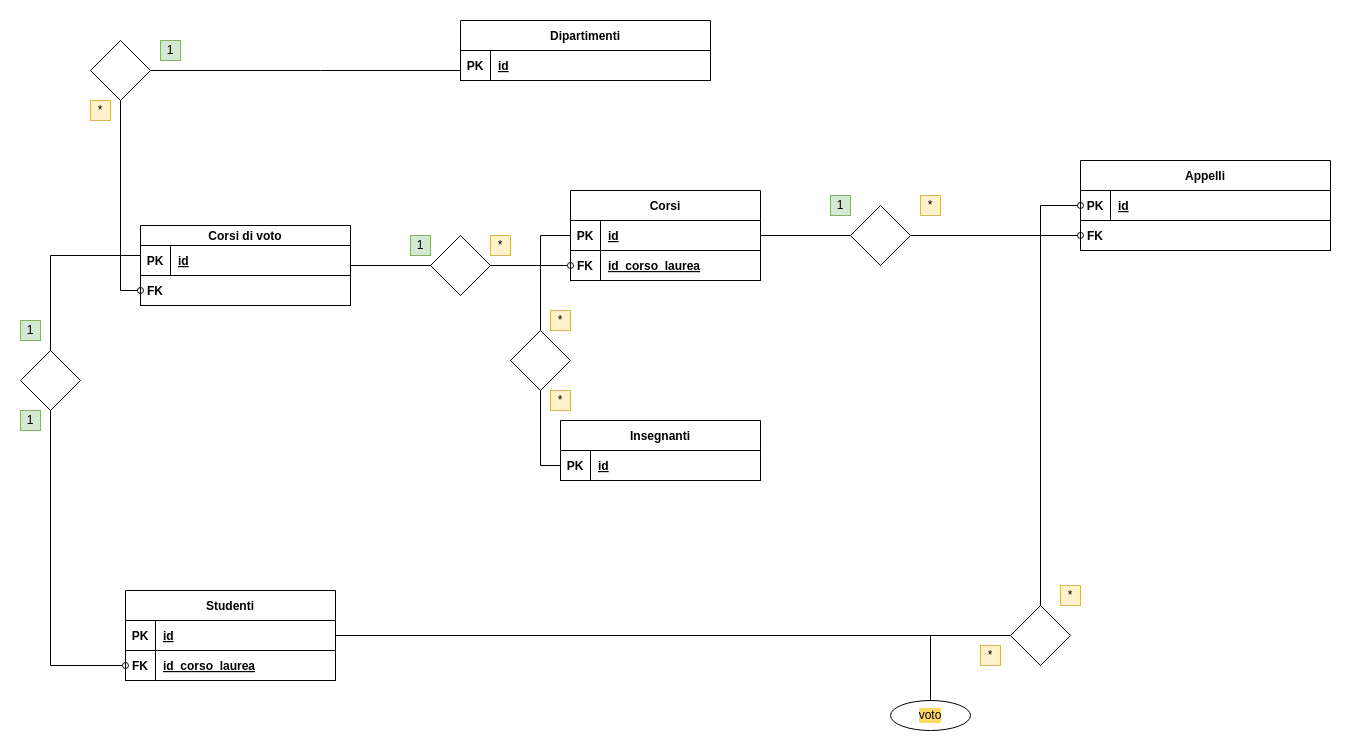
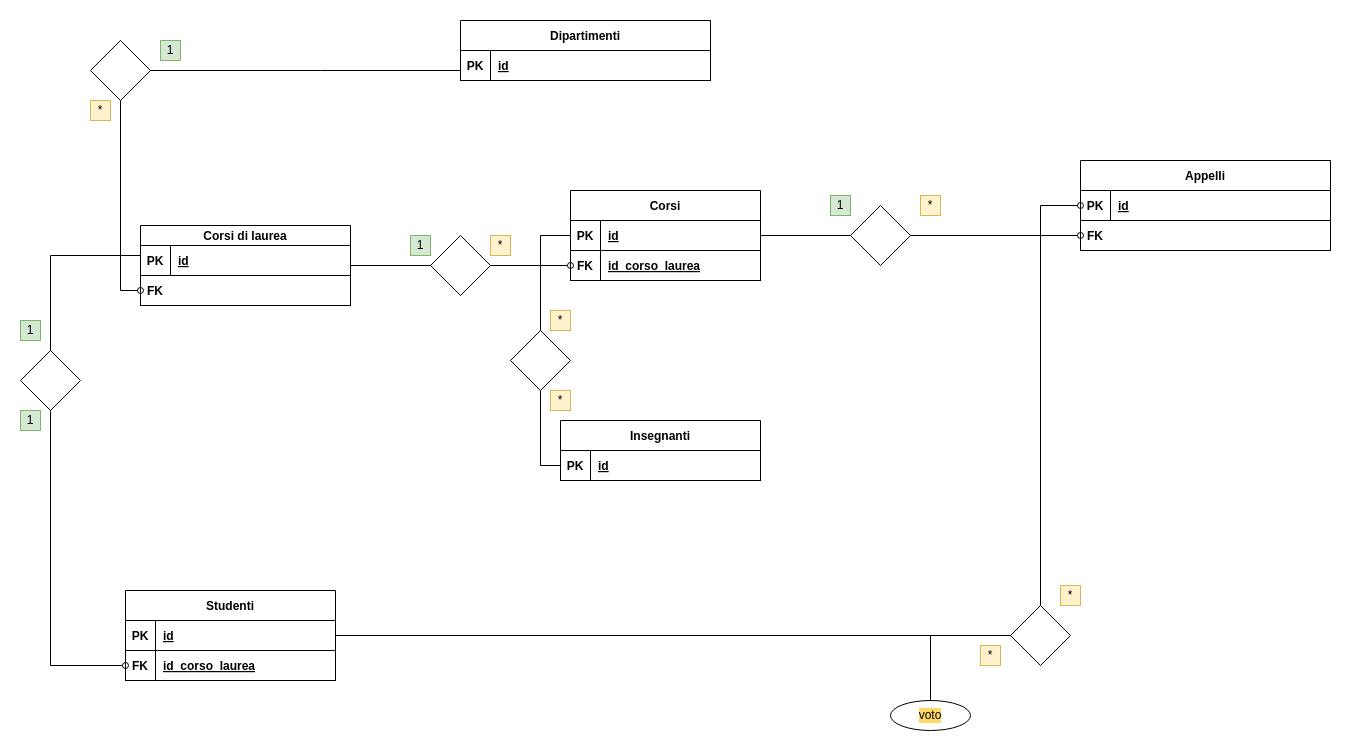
node "Corsi di voto": label "Corsi di voto" -> "Corsi di laurea"
